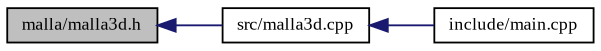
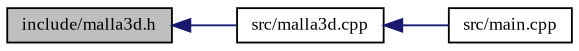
node "malla/malla3d.h": label "malla/malla3d.h" -> "include/malla3d.h"
node "include/main.cpp": label "include/main.cpp" -> "src/main.cpp"
